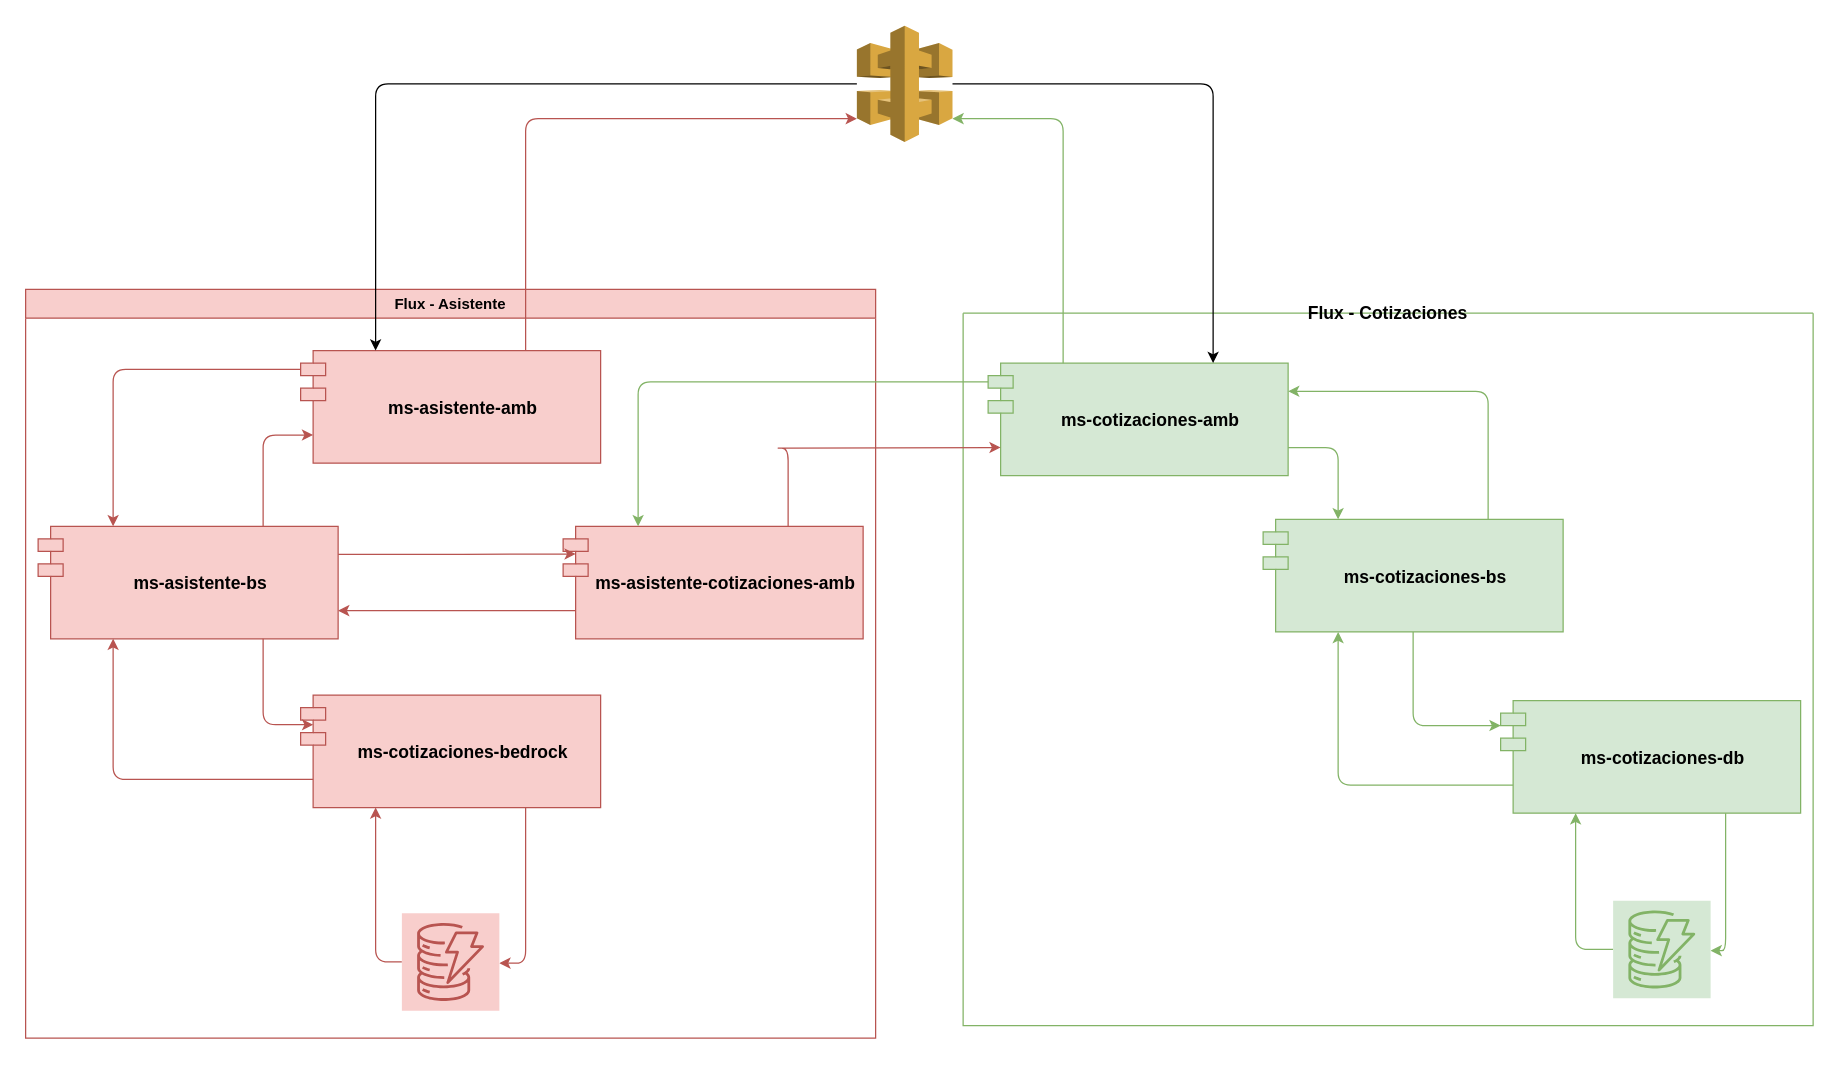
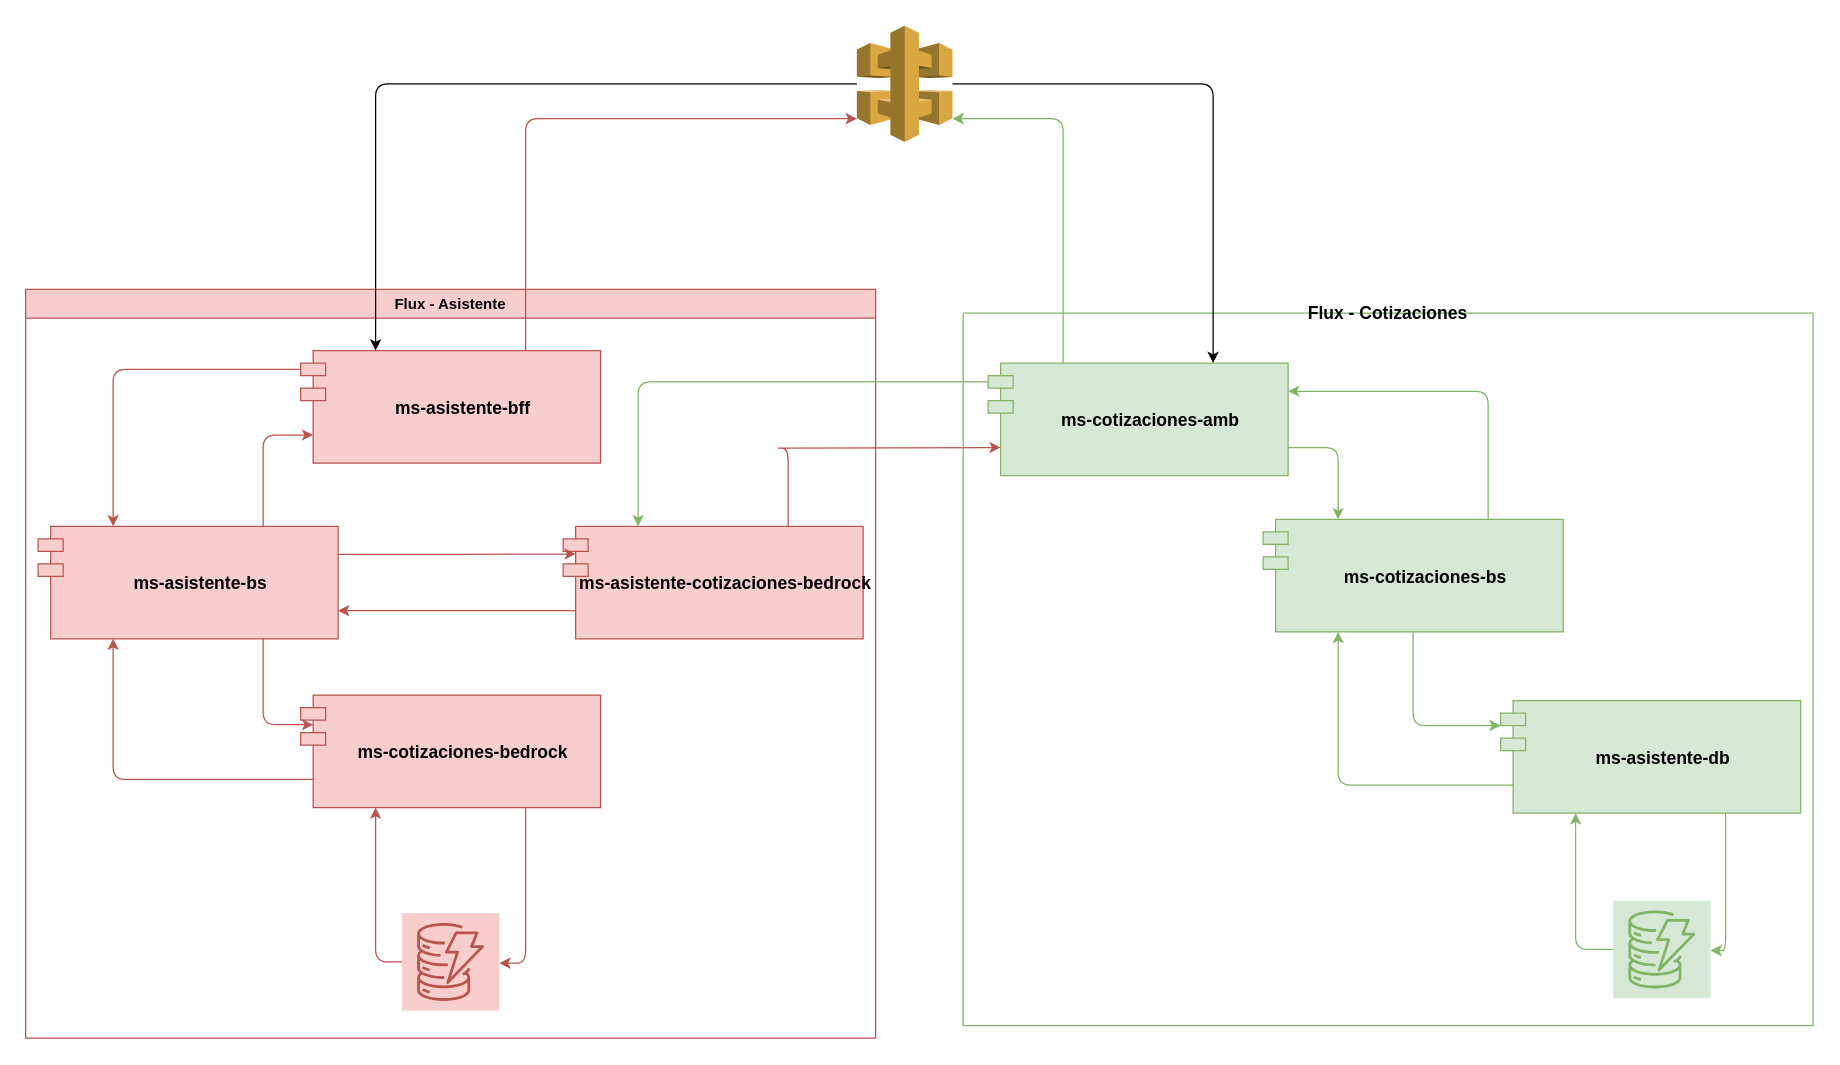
node "ms-asistente-amb": label "ms-asistente-amb" -> "ms-asistente-bff"
node "ms-asistente-cotizaciones-amb": label "ms-asistente-cotizaciones-amb" -> "ms-asistente-cotizaciones-bedrock"
node "ms-cotizaciones-db": label "ms-cotizaciones-db" -> "ms-asistente-db"
